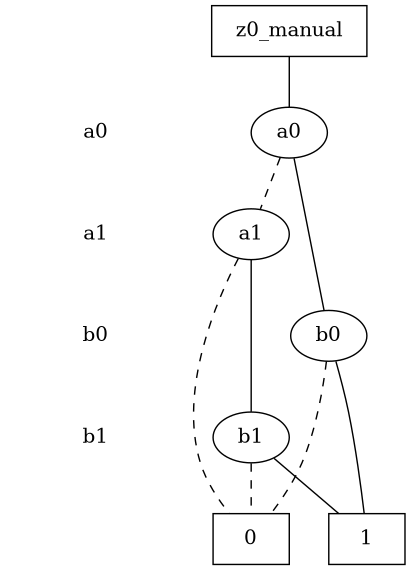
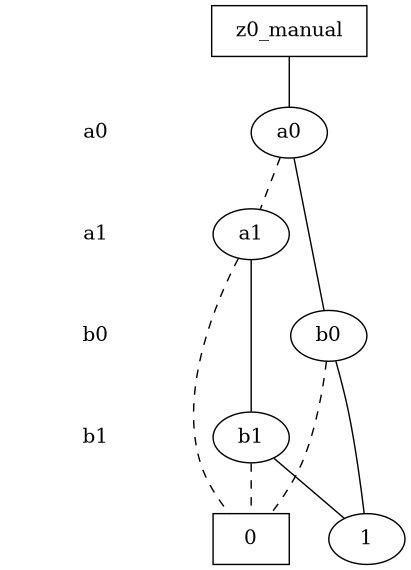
node "1": shape box -> ellipse
